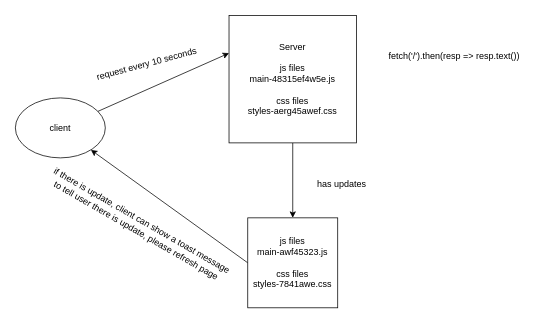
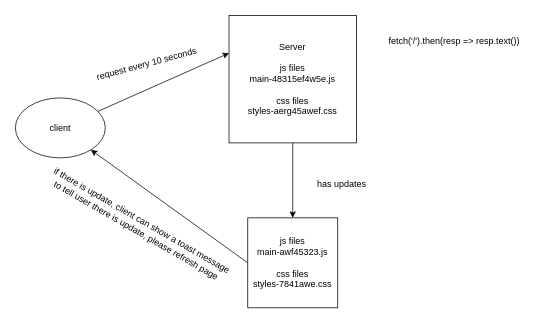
node "fetch('/').then(resp => resp.text())": moved (454, 57) -> (454, 42)
